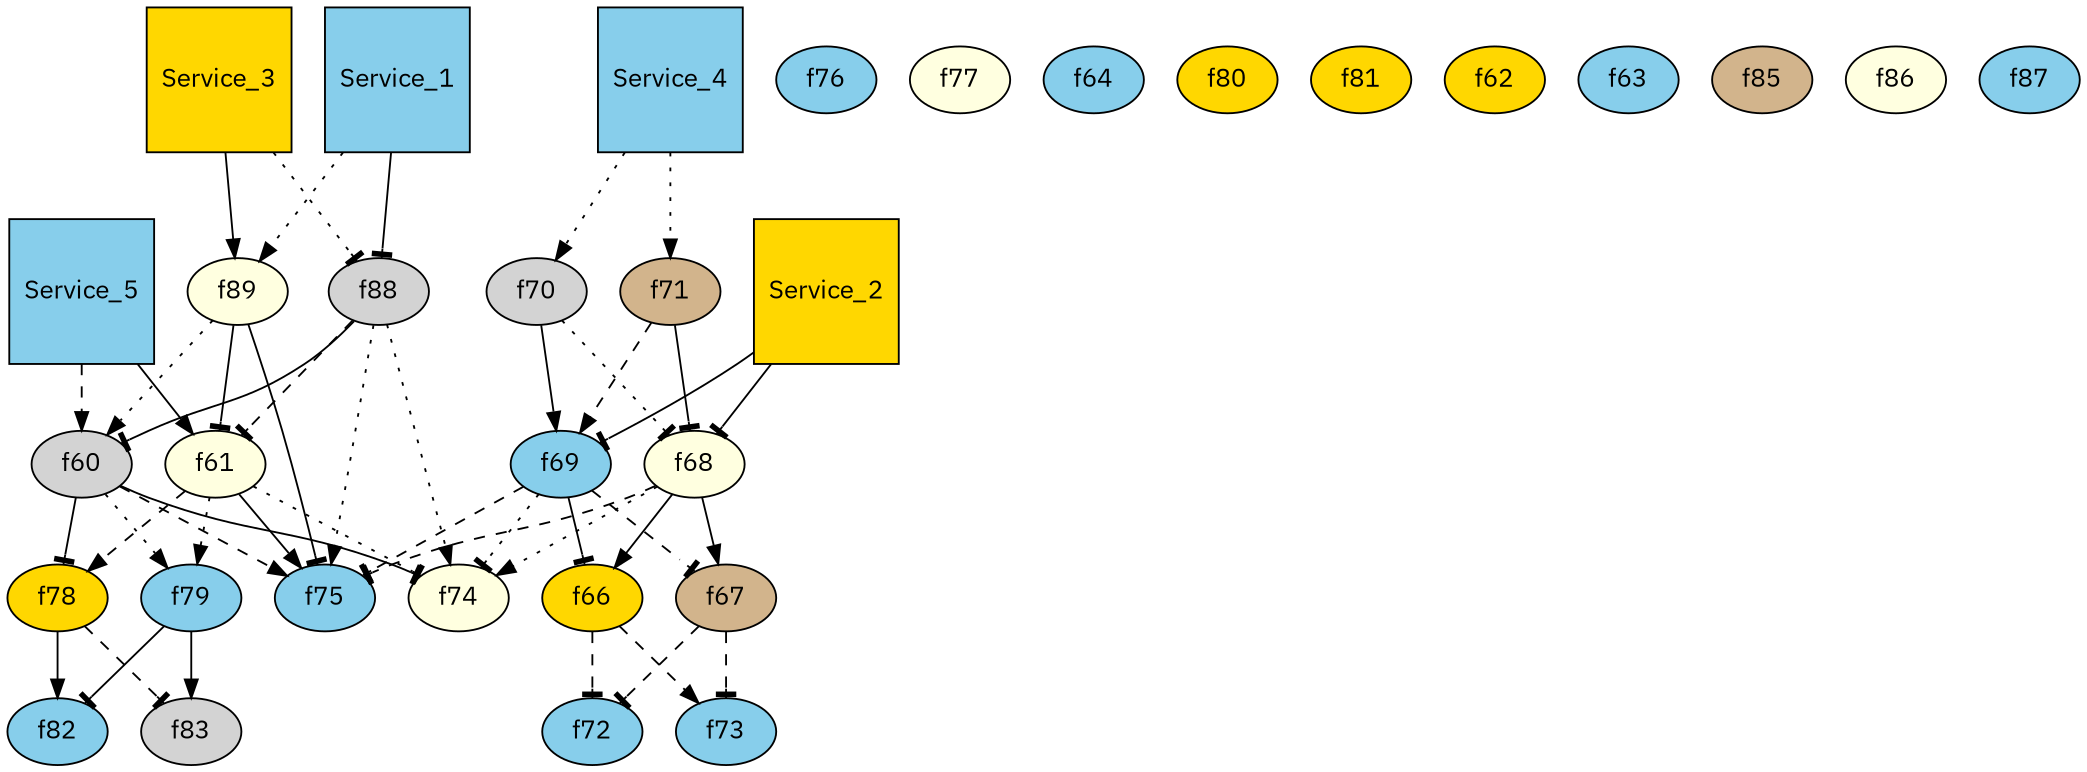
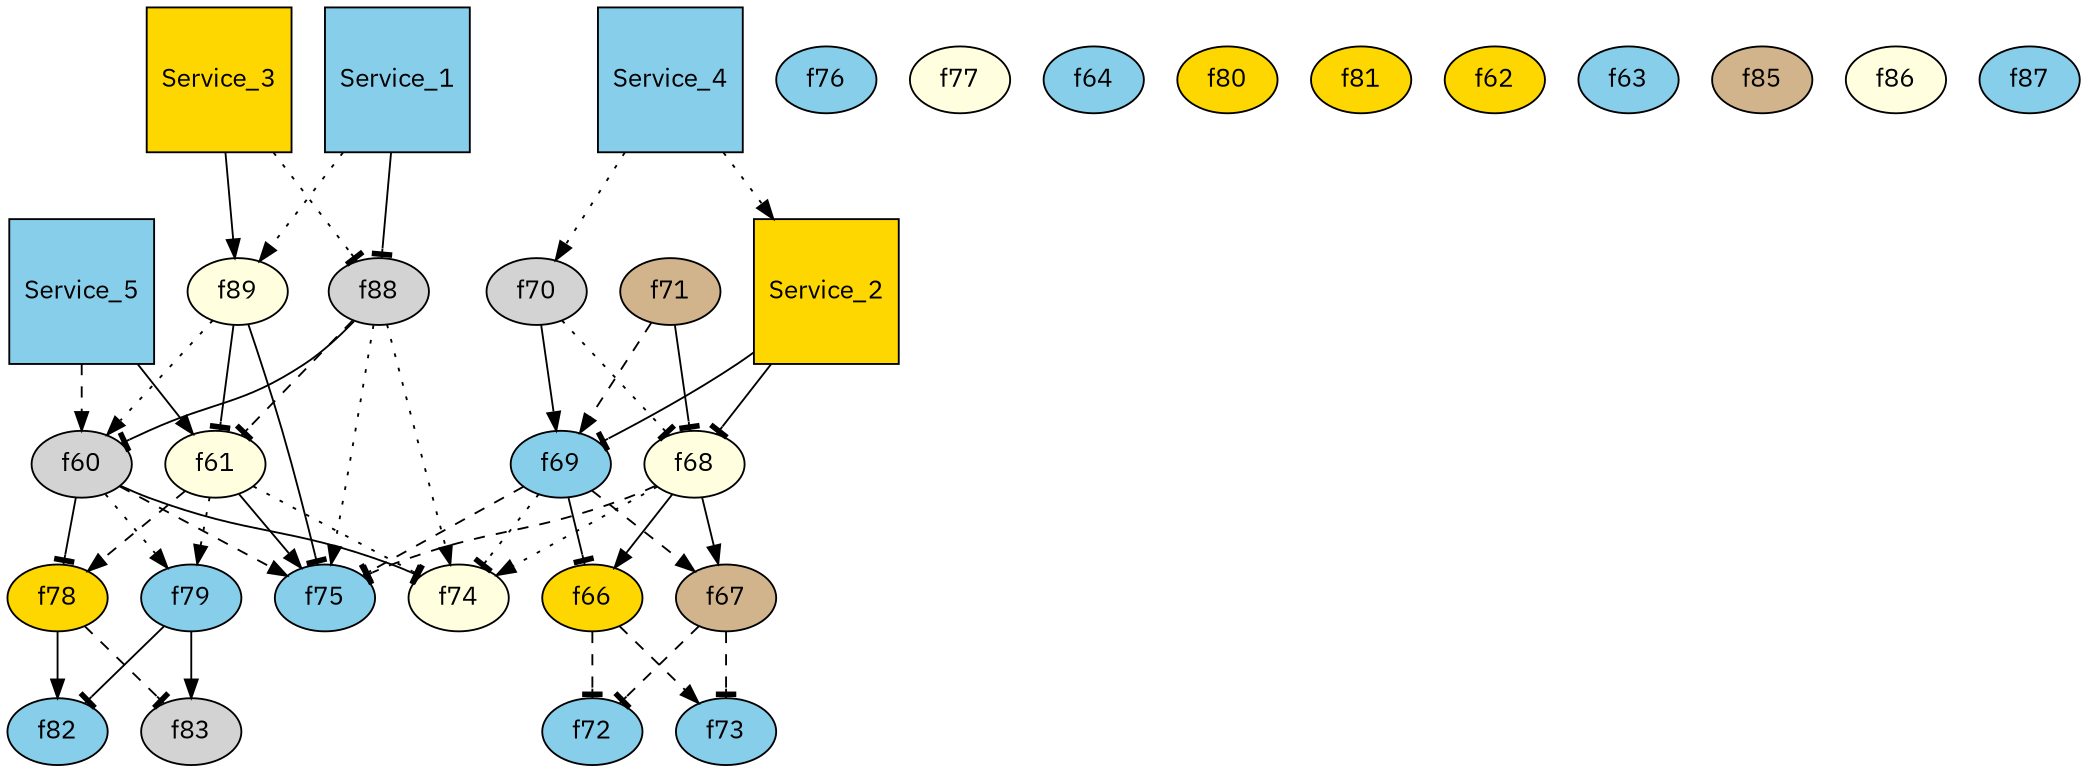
edge "Service_4" -> "f71": now "Service_4" -> "Service_2"
edge "f69" -> "f67": arrowhead tee -> normal
